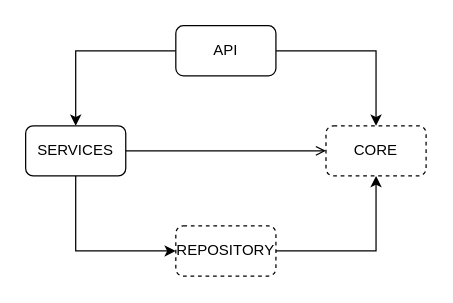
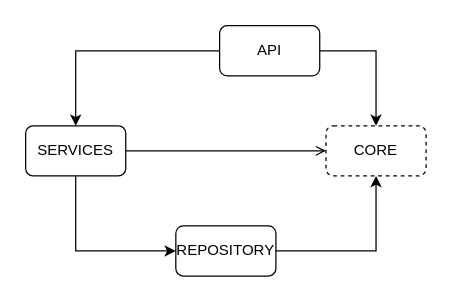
node "API": moved (226, 51) -> (269, 51)
node "REPOSITORY": style dashed -> solid
